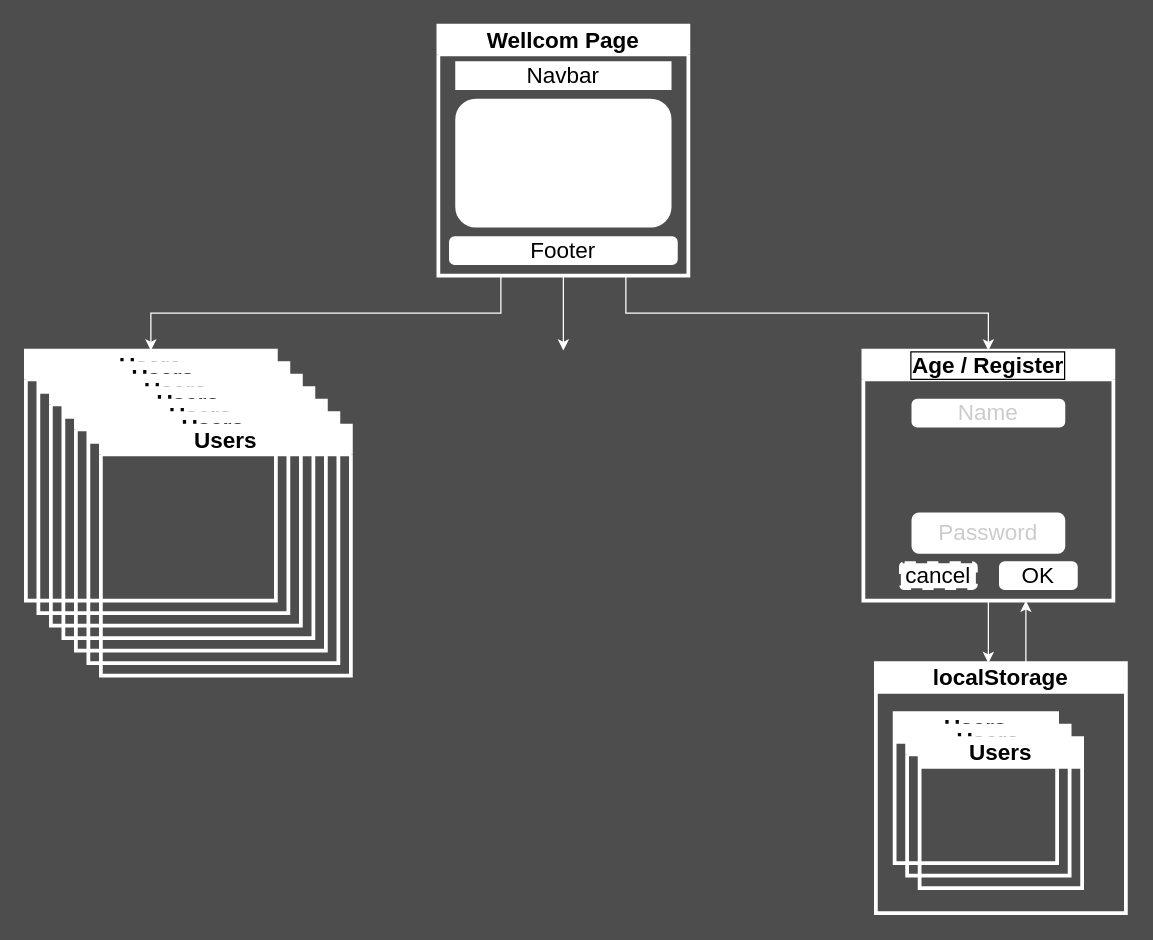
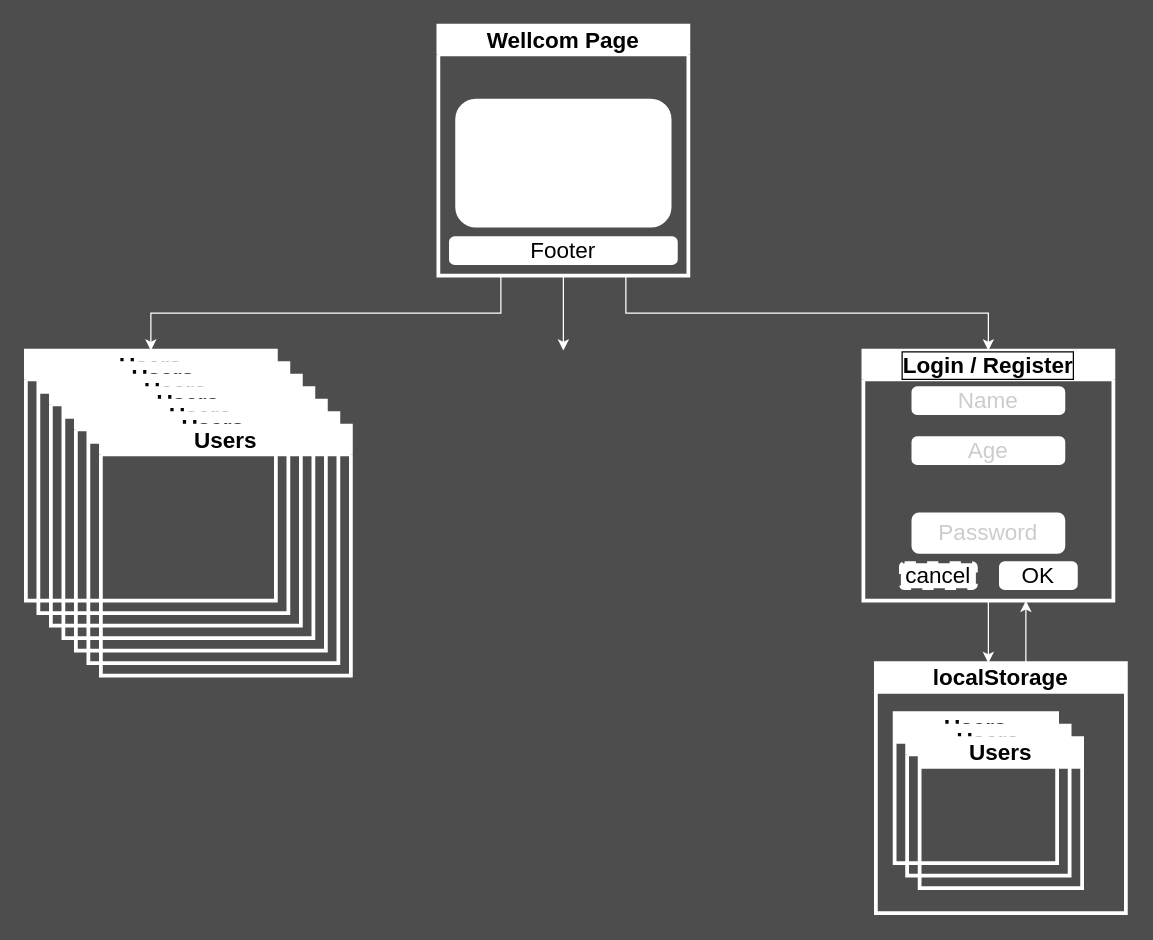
node "Navbar": removed
node "Age / Register": label "Age / Register" -> "Login / Register"
node "Name": moved (988, 413) -> (988, 401)
node "Age": added
